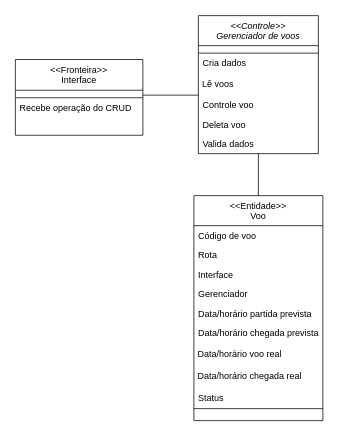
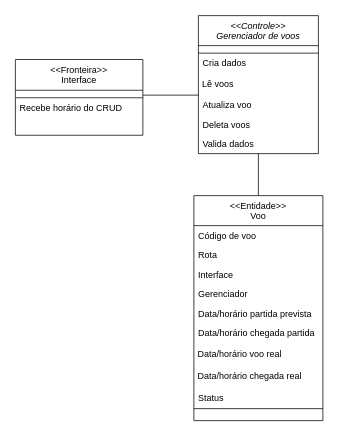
node "Controle voo": label "Controle voo" -> "Atualiza voo"
node "Recebe operação do CRUD": label "Recebe operação do CRUD" -> "Recebe horário do CRUD"
node "Deleta voo": label "Deleta voo" -> "Deleta voos"
node "Data/horário chegada prevista": label "Data/horário chegada prevista" -> "Data/horário chegada partida"
